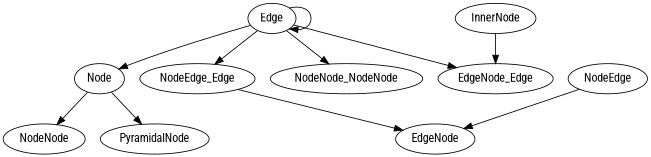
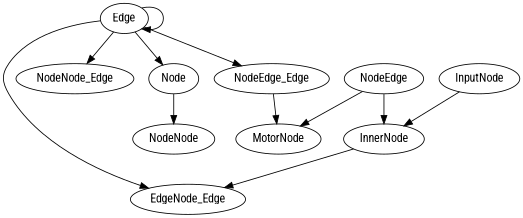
node "NodeNode_NodeNode": label "NodeNode_NodeNode" -> "NodeNode_Edge"
node "InputNode": added
edge "NodeEdge" -> "InnerNode": added
node "PyramidalNode": removed
node "EdgeNode": label "EdgeNode" -> "MotorNode"
